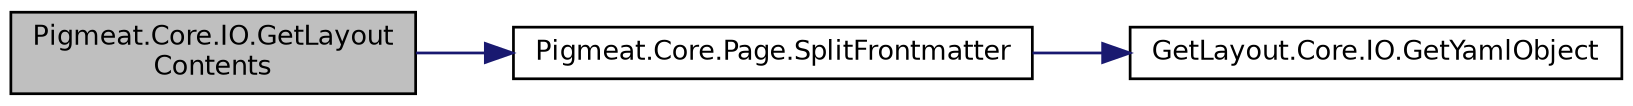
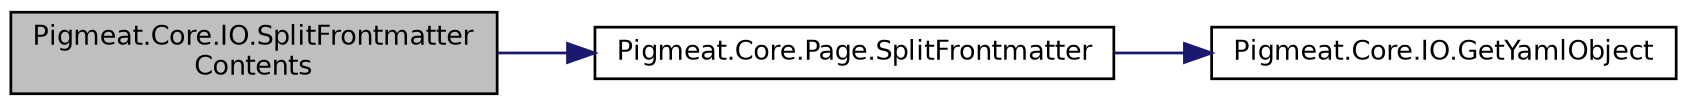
node "Pigmeat.Core.IO.GetLayout Contents": label "Pigmeat.Core.IO.GetLayout Contents" -> "Pigmeat.Core.IO.SplitFrontmatter Contents"
node "GetLayout.Core.IO.GetYamlObject": label "GetLayout.Core.IO.GetYamlObject" -> "Pigmeat.Core.IO.GetYamlObject"
